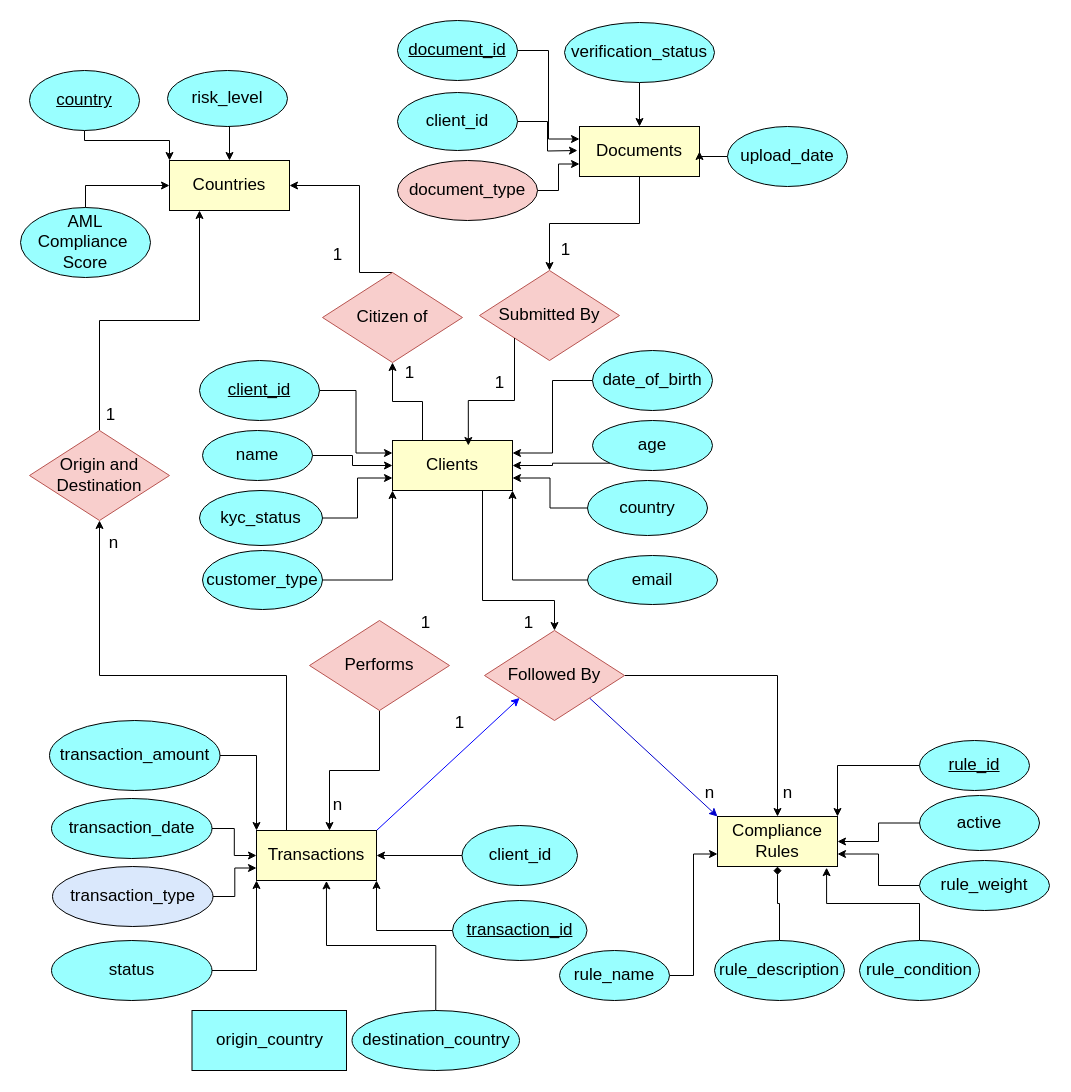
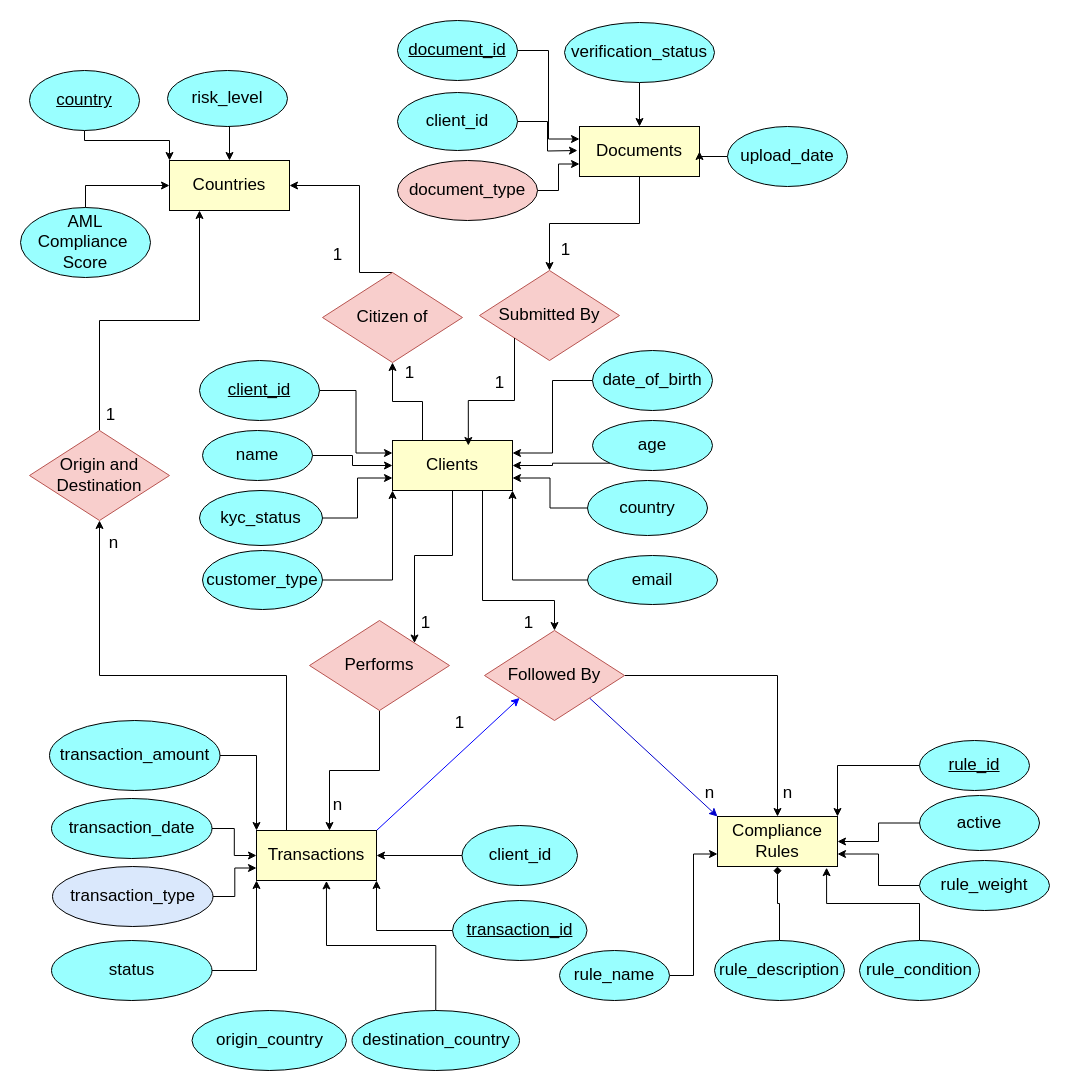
edge "Clients" -> "Performs": added
node "origin_country": shape rectangle -> ellipse
